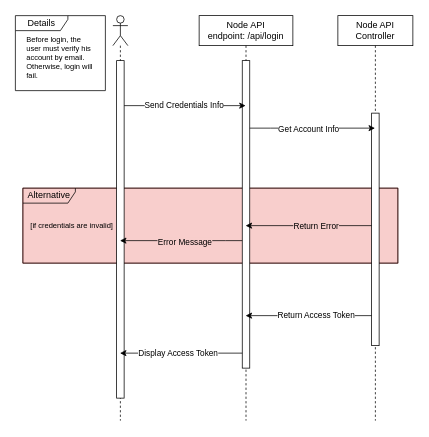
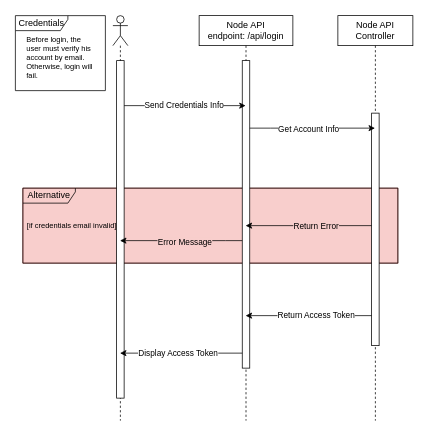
node "Details": label "Details" -> "Credentials"
node "[if credentials are invalid]": label "[if credentials are invalid]" -> "[if credentials email invalid]"
